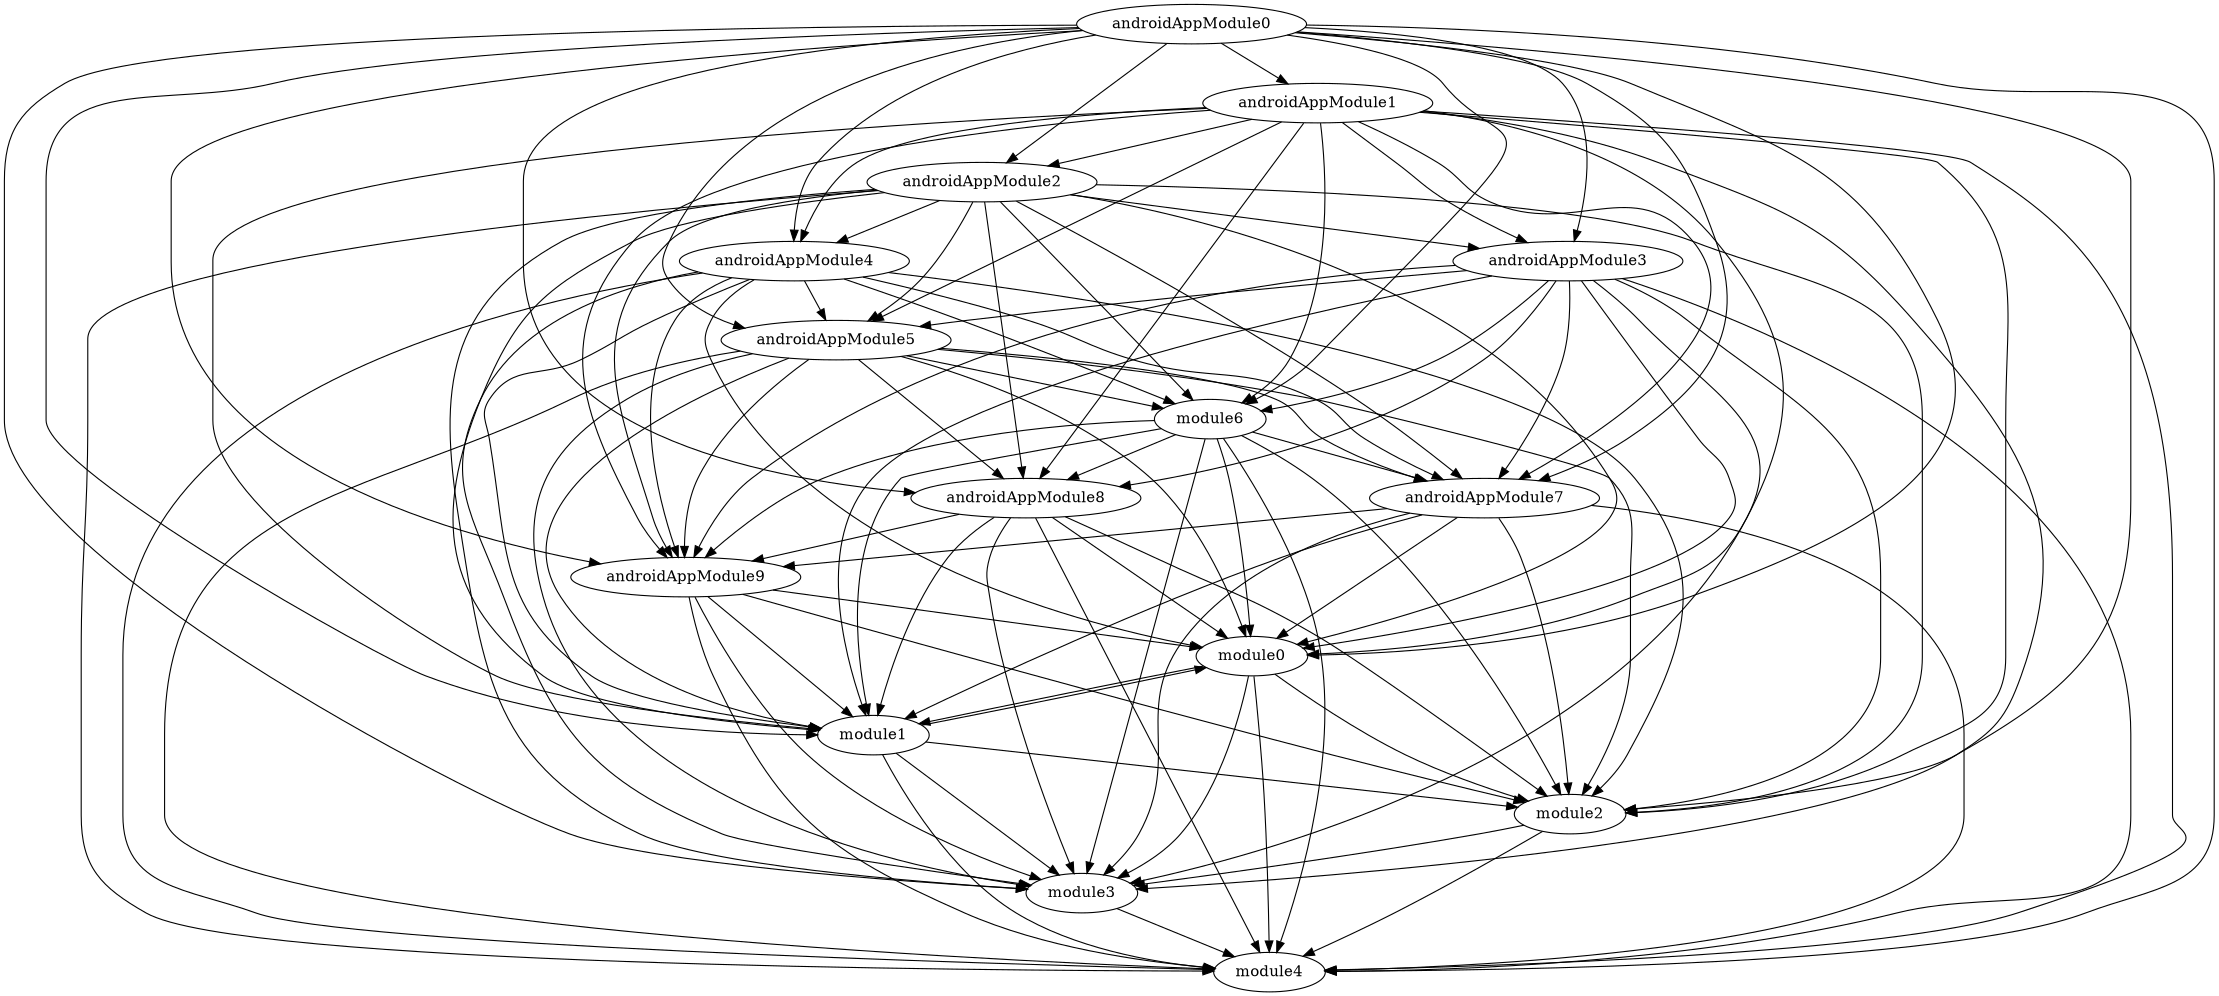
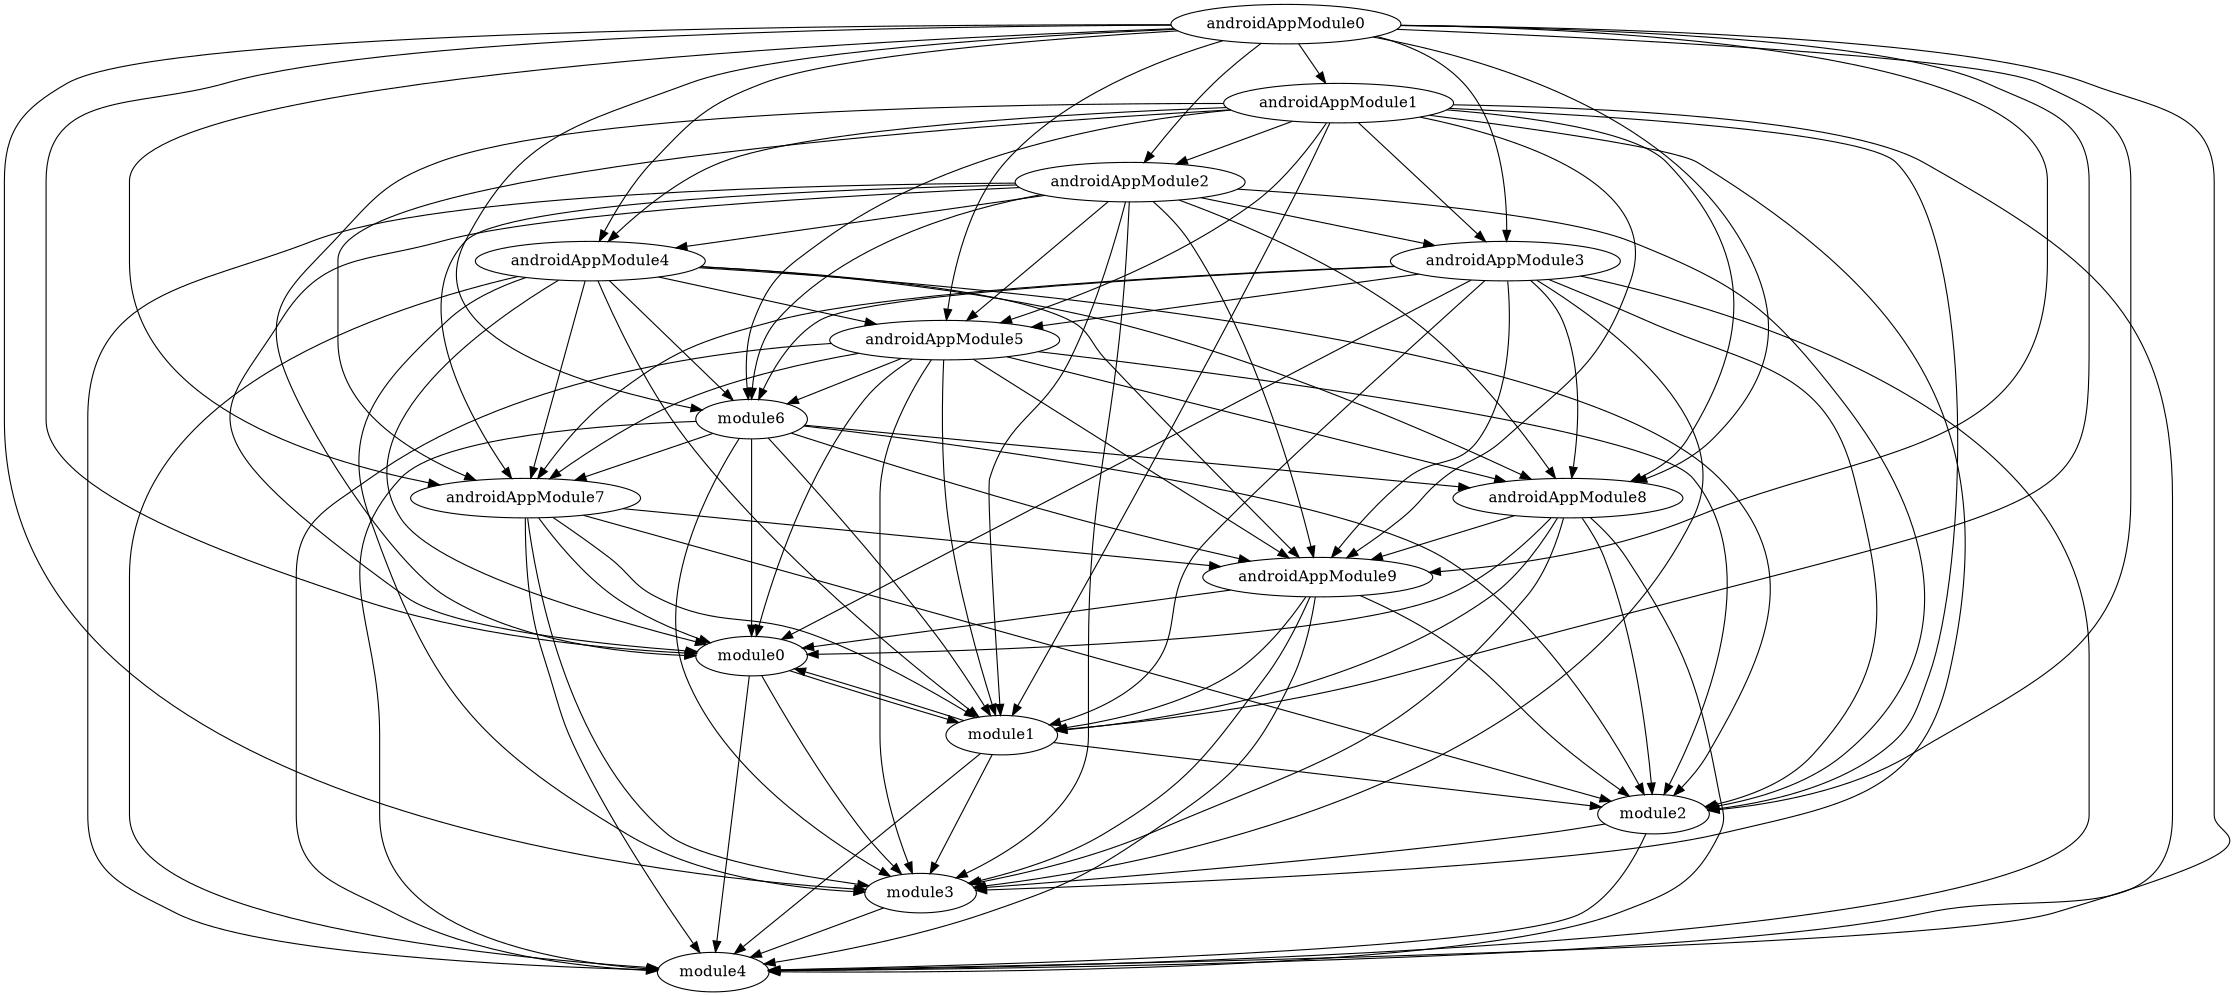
edge "androidAppModule4" -> "androidAppModule8": added
edge "module0" -> "module2": removed
